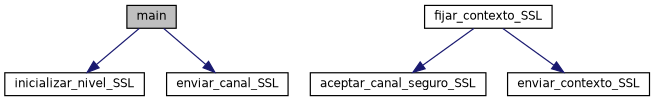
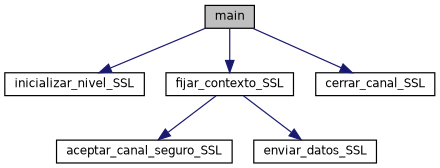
edge "main" -> "fijar_contexto_SSL": added
node "enviar_canal_SSL": label "enviar_canal_SSL" -> "cerrar_canal_SSL"
node "enviar_contexto_SSL": label "enviar_contexto_SSL" -> "enviar_datos_SSL"
